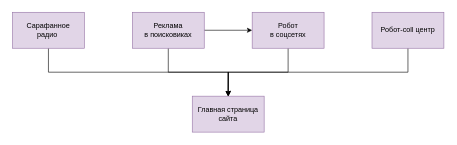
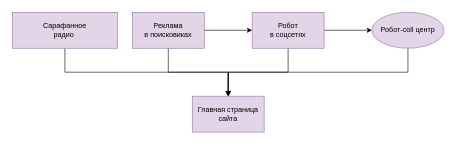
node "Сарафанное радио": size 72x36 -> 105x36
edge "Робот в соцсетях" -> "Робот-coll центр": added
node "Робот-coll центр": shape rectangle -> ellipse
